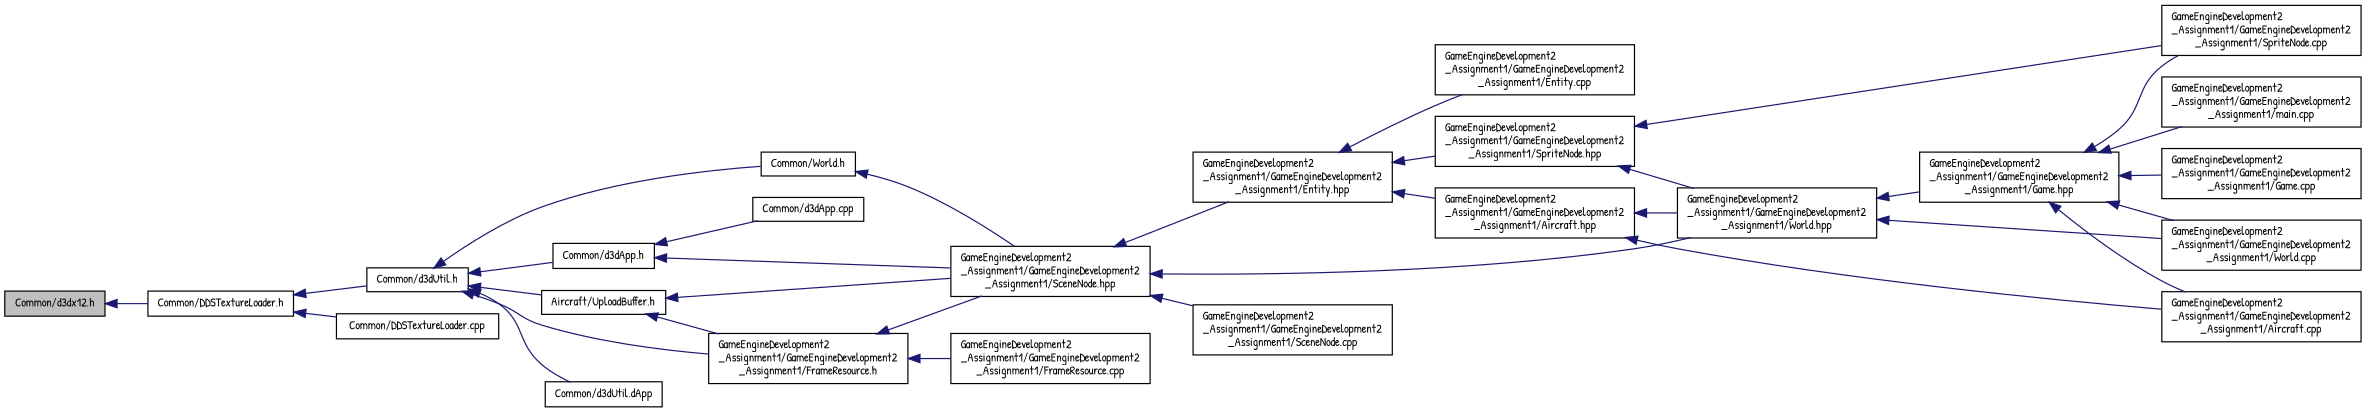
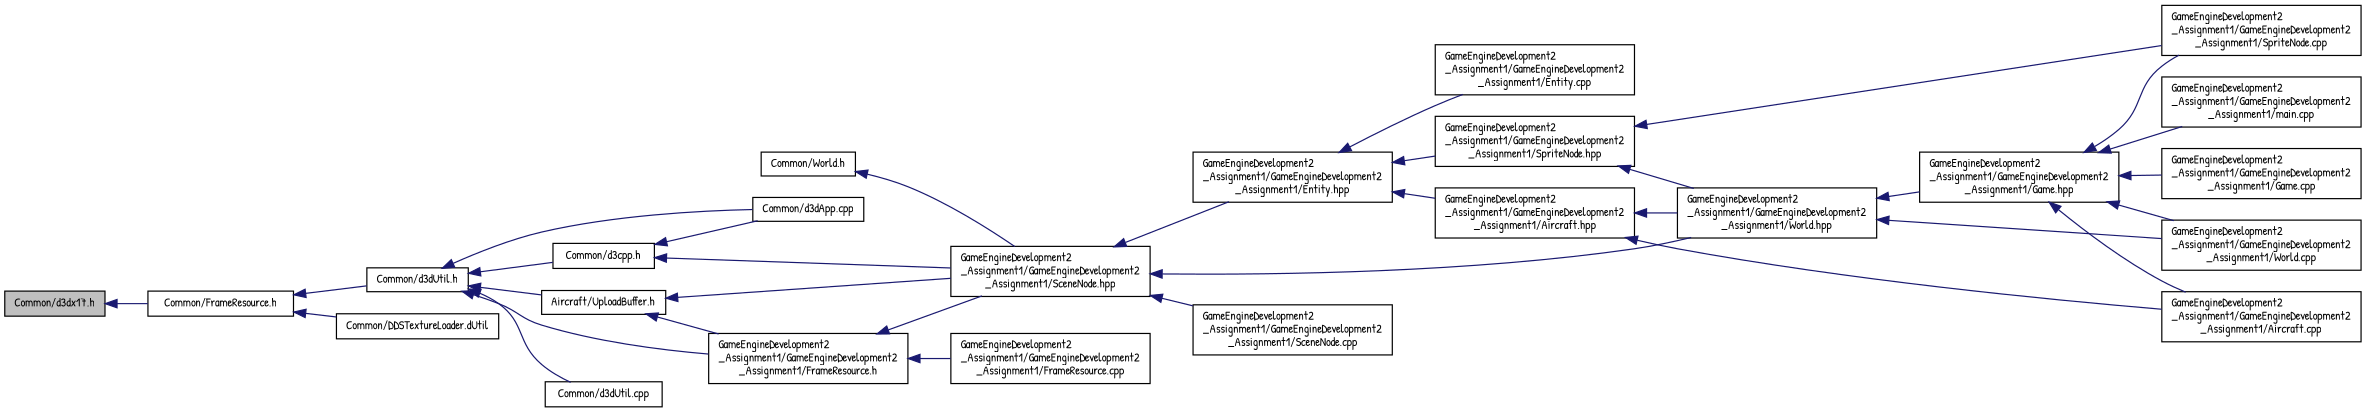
edge "Common/World.h" -> "Common/d3dUtil.h": now "Common/d3dApp.cpp" -> "Common/d3dUtil.h"
node "Common/d3dApp.h": label "Common/d3dApp.h" -> "Common/d3cpp.h"
node "Common/d3dx12.h": label "Common/d3dx12.h" -> "Common/d3dx17.h"
node "Common/DDSTextureLoader.h": label "Common/DDSTextureLoader.h" -> "Common/FrameResource.h"
node "Common/DDSTextureLoader.cpp": label "Common/DDSTextureLoader.cpp" -> "Common/DDSTextureLoader.dUtil"
node "Common/d3dUtil.dApp": label "Common/d3dUtil.dApp" -> "Common/d3dUtil.cpp"
